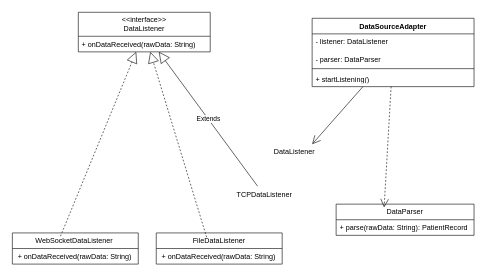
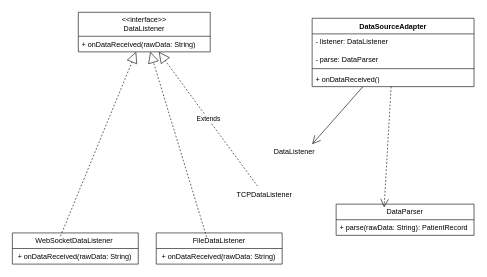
node "- listener: DataListener - parser: DataParser": label "- listener: DataListener - parser: DataParser" -> "- listener: DataListener - parse: DataParser"
node "+ startListening()": label "+ startListening()" -> "+ onDataReceived()"
edge "TCPDataListener" -> "<<interface>> DataListener": style solid -> dashed
